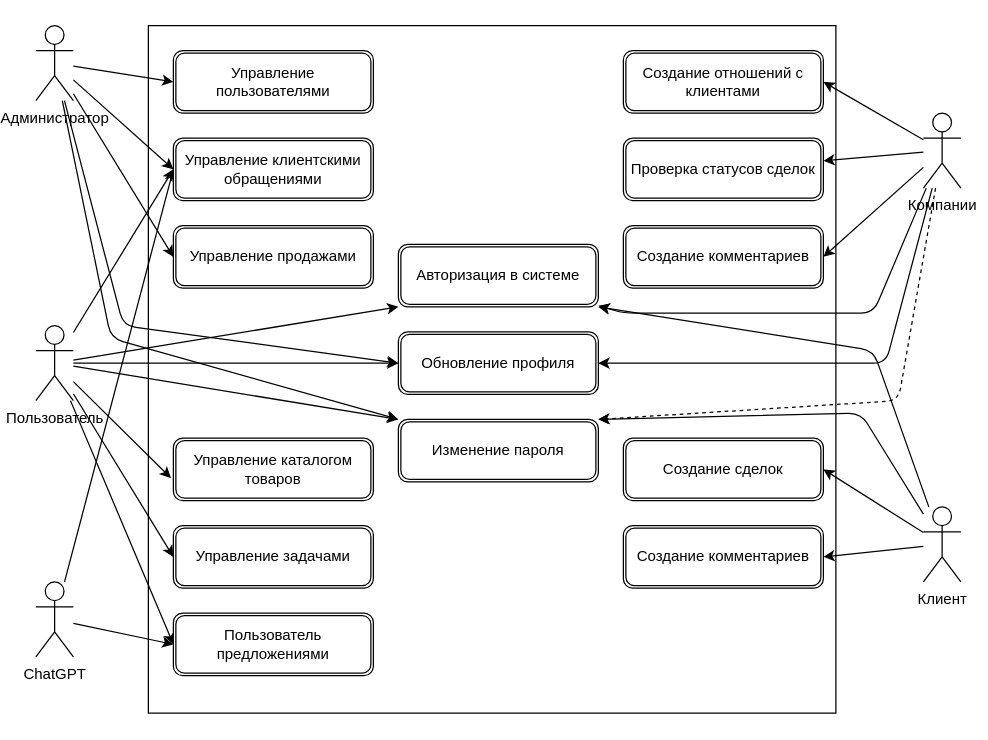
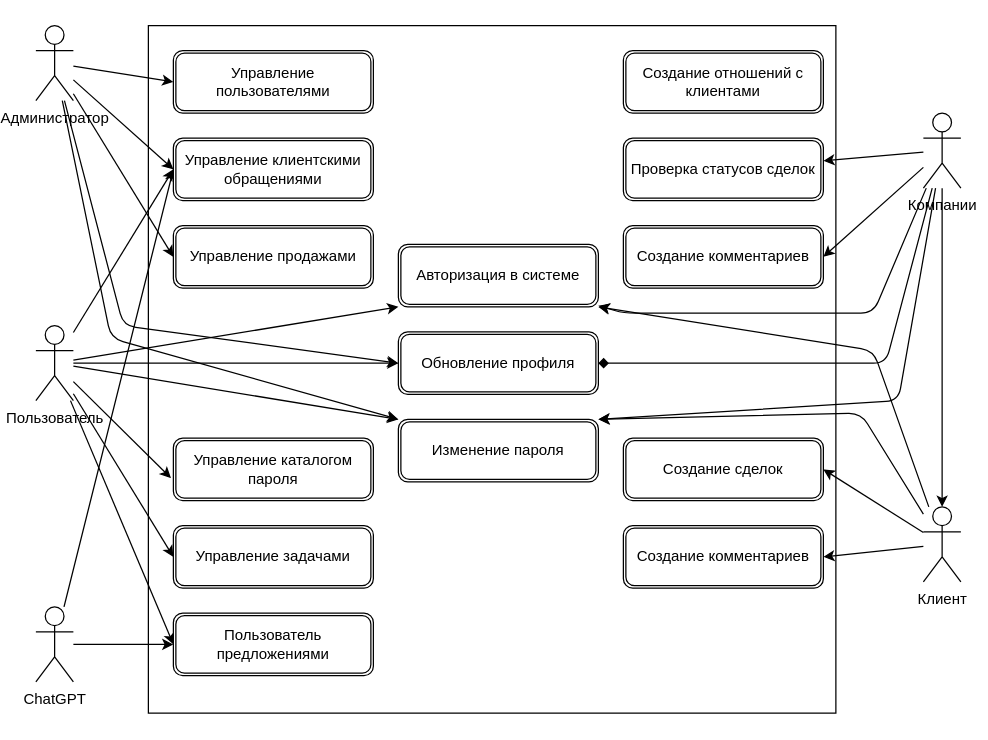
edge "Компании" -> "Создание отношений с клиентами": now "Компании" -> "Клиент"
edge "Компании" -> "Обновление профиля": arrowhead classic -> diamond
edge "Компании" -> "Изменение пароля": style dashed -> solid
edge "Клиент" -> "Изменение пароля": arrowhead open -> classic
node "Управление каталогом товаров": label "Управление каталогом товаров" -> "Управление каталогом пароля"
node "ChatGPT": moved (54, 619) -> (54, 644)
